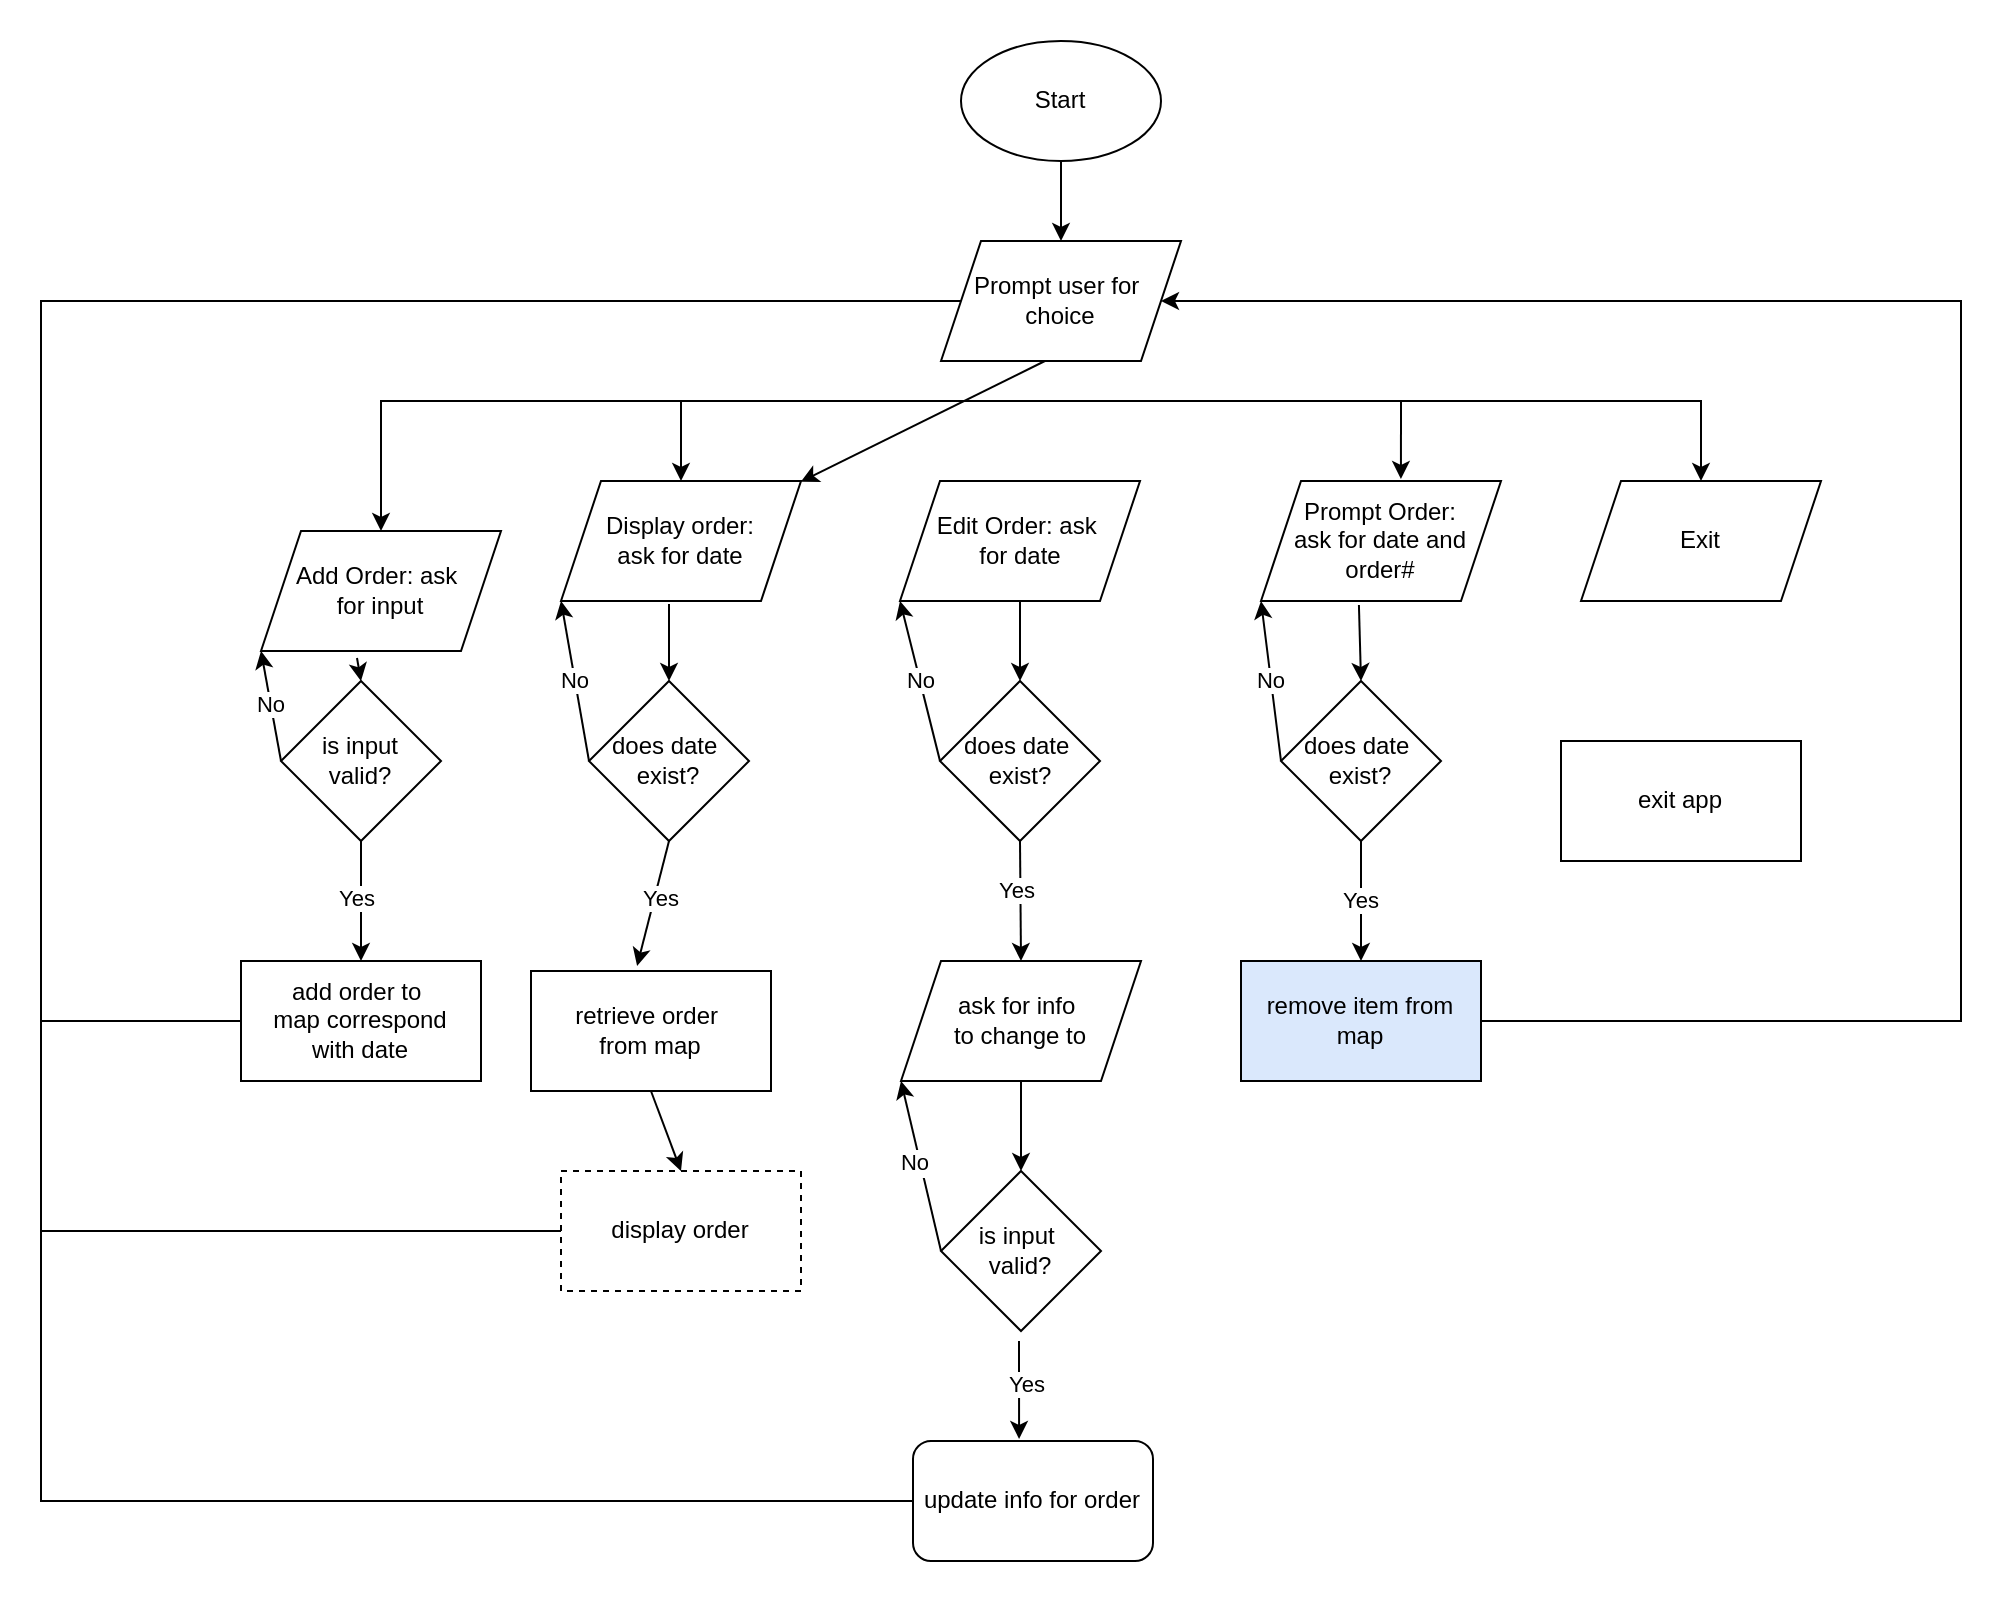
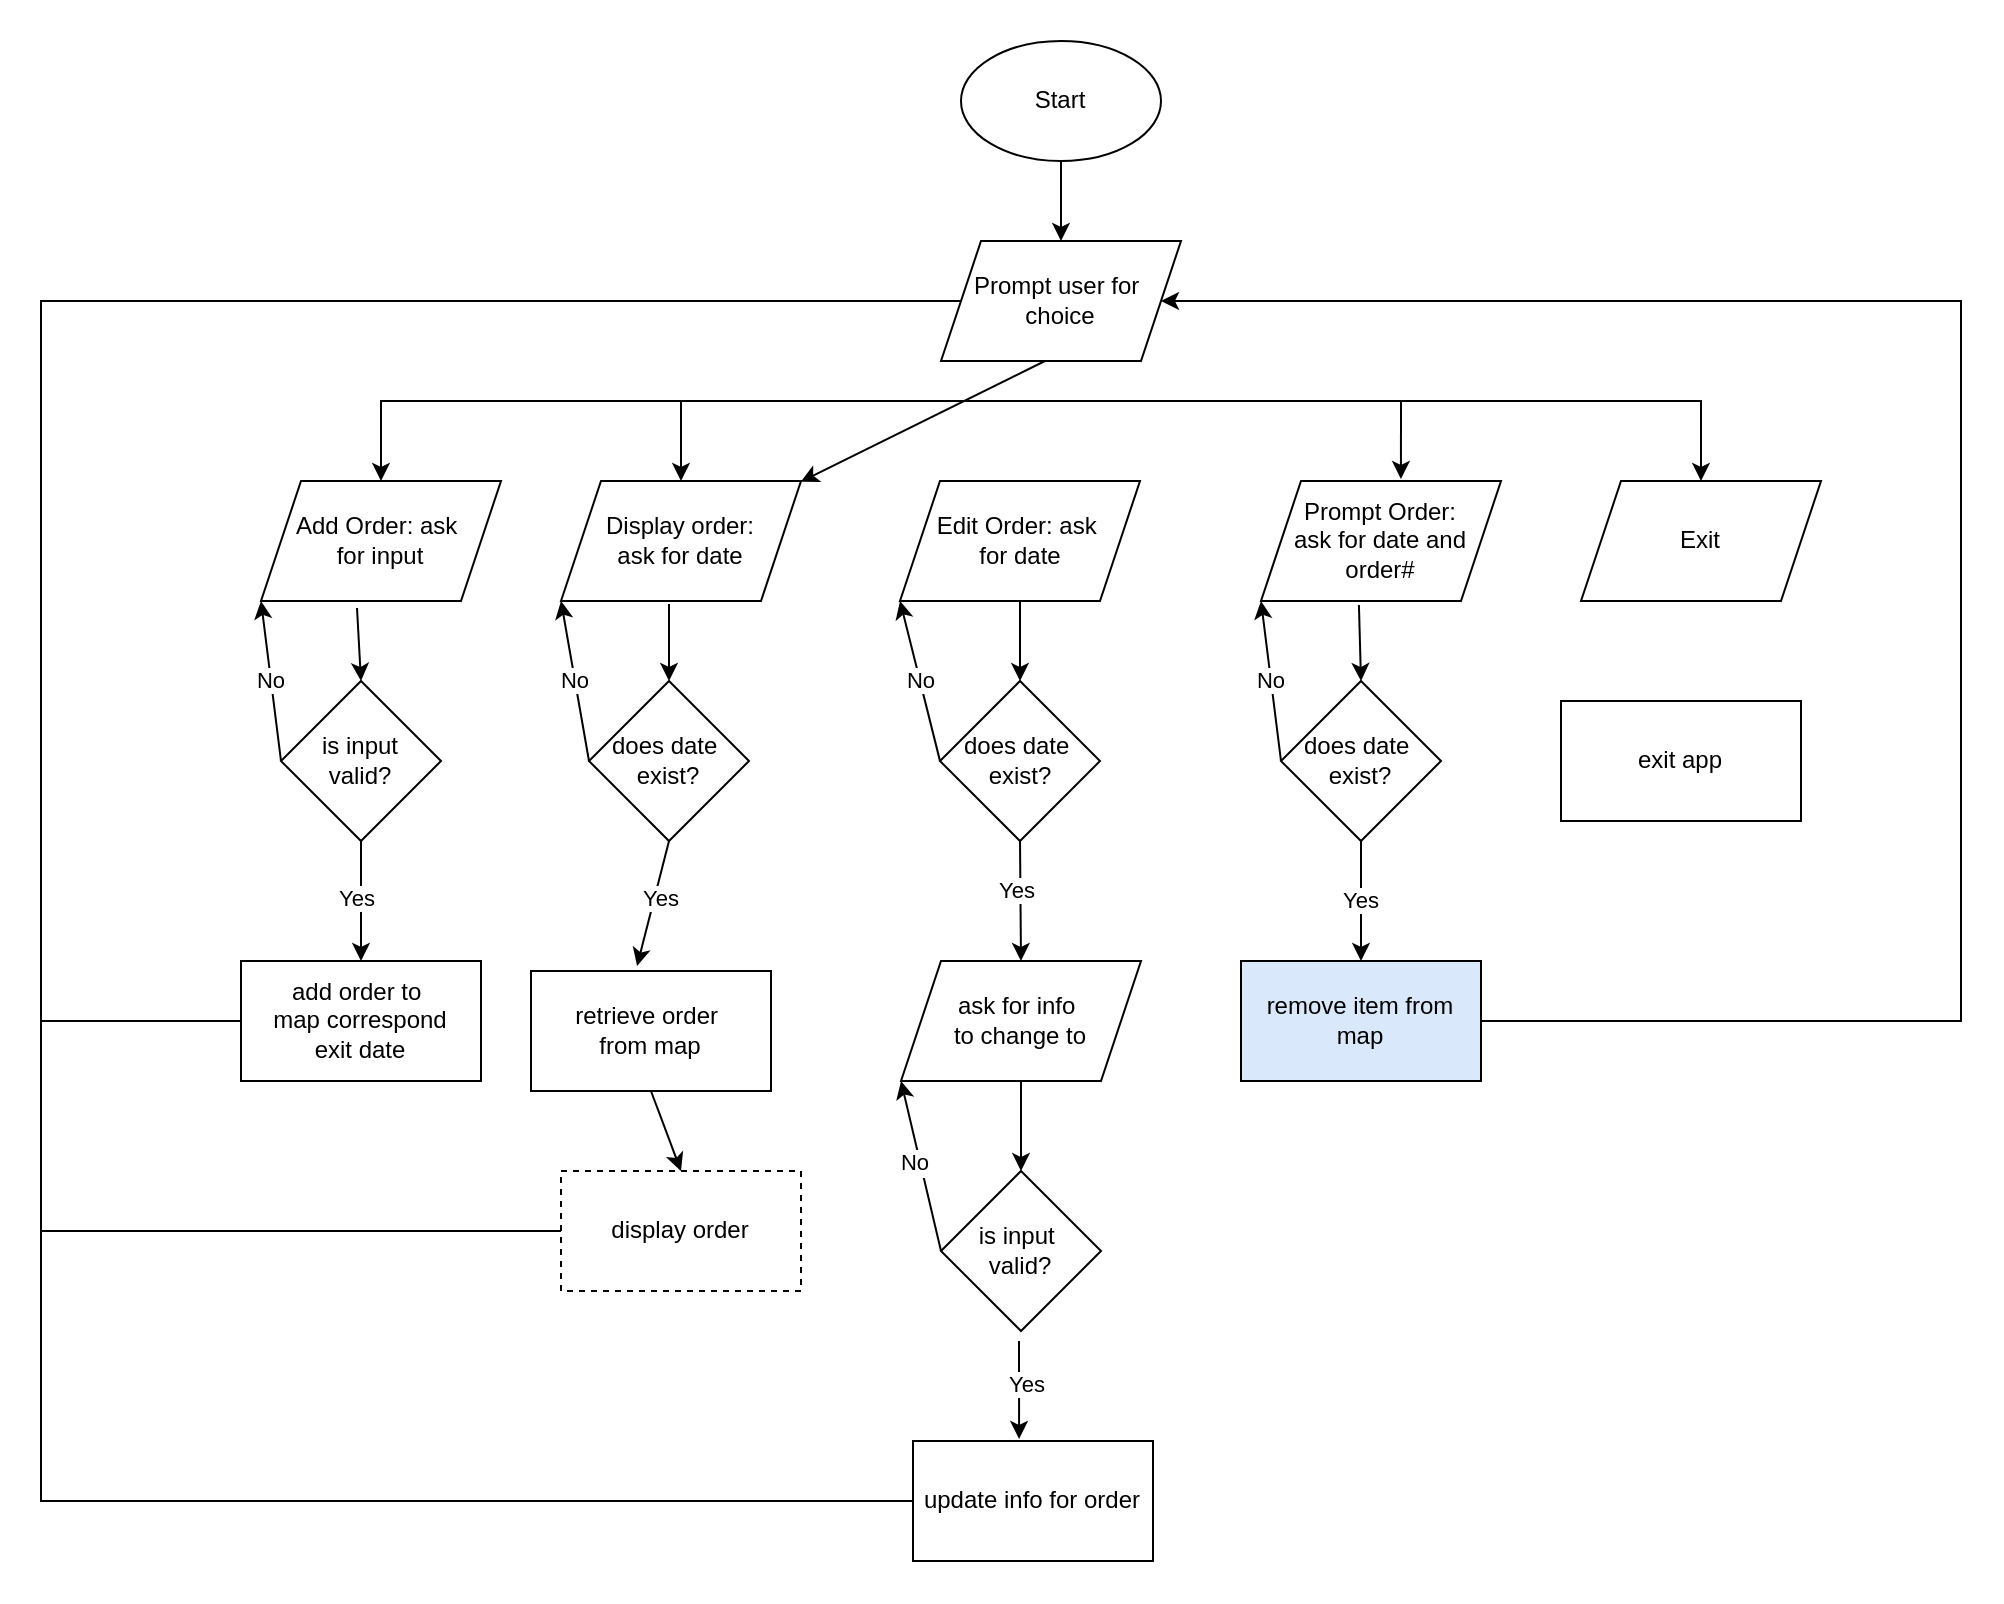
node "Add Order: ask for input": moved (381, 591) -> (381, 541)
node "exit app": moved (1681, 801) -> (1681, 761)
node "add order to map correspond with date": label "add order to map correspond with date" -> "add order to map correspond exit date"
node "update info for order": shape rounded rectangle -> rectangle
